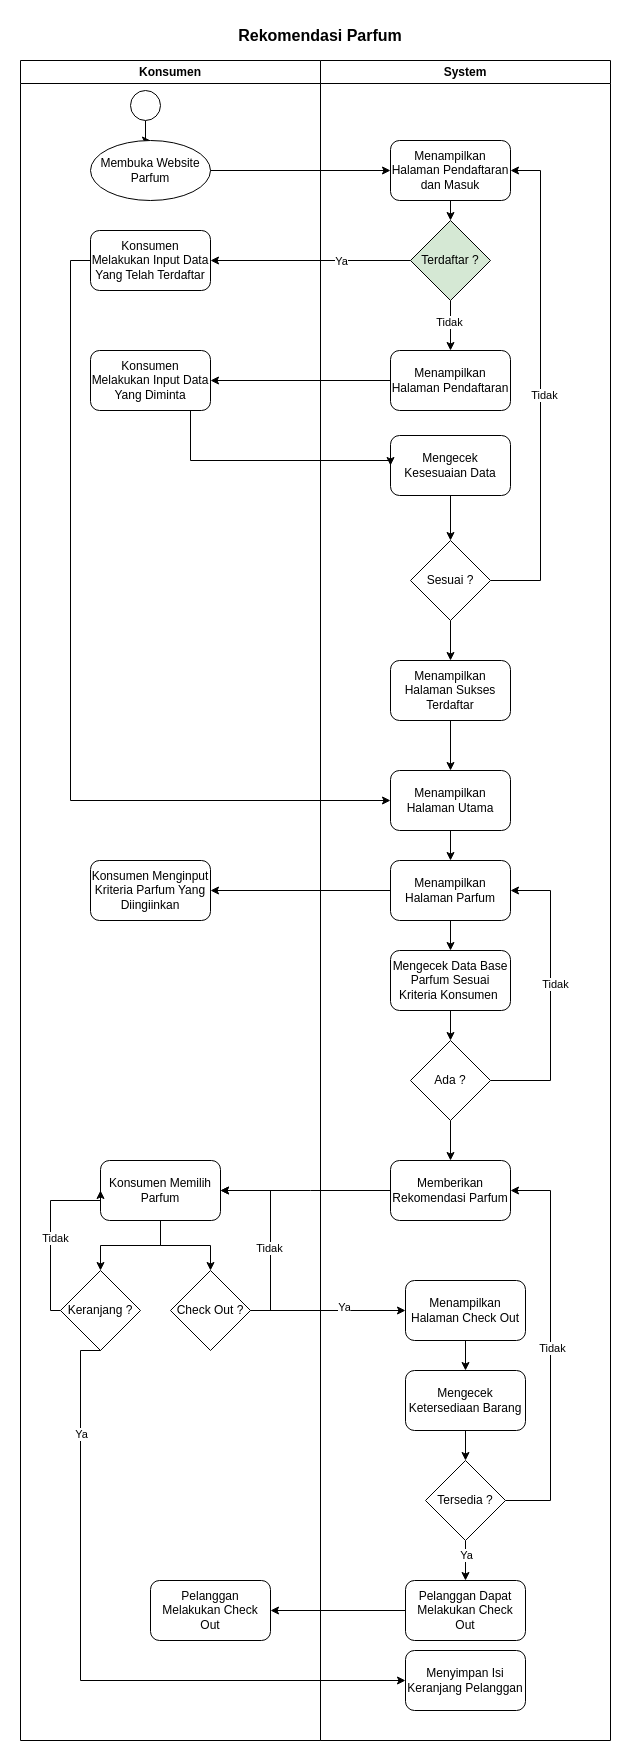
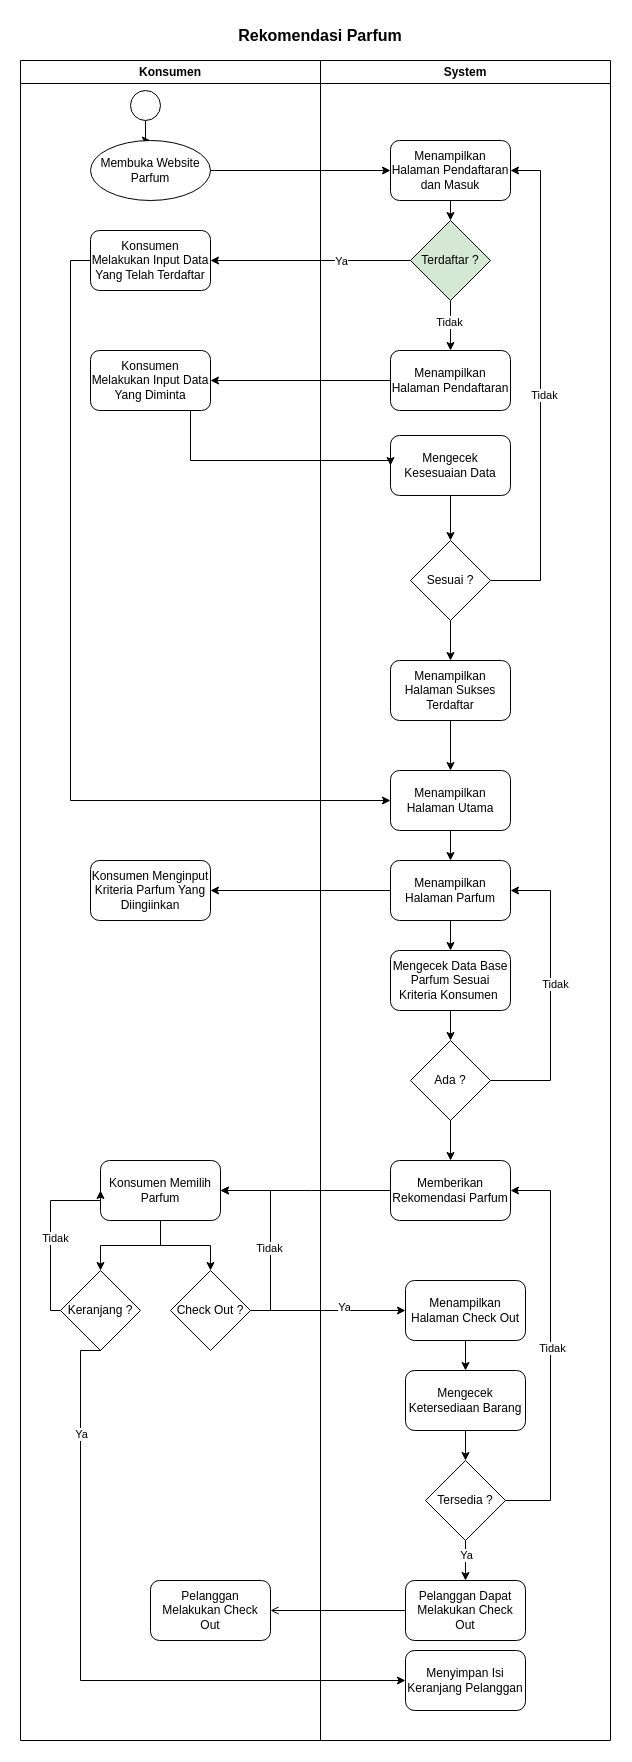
edge "Pelanggan Dapat Melakukan Check Out" -> "Pelanggan Melakukan Check Out": arrowhead classic -> open
